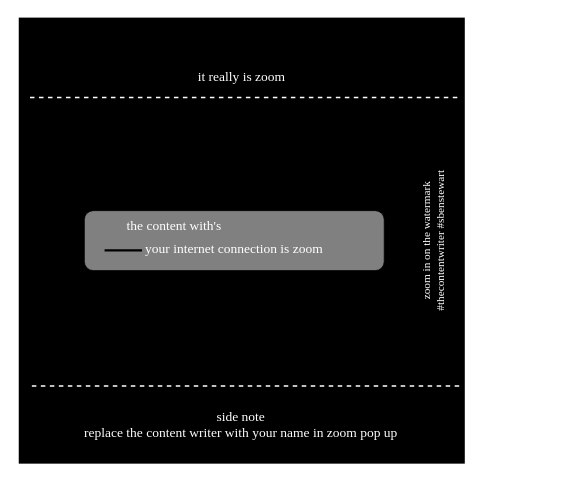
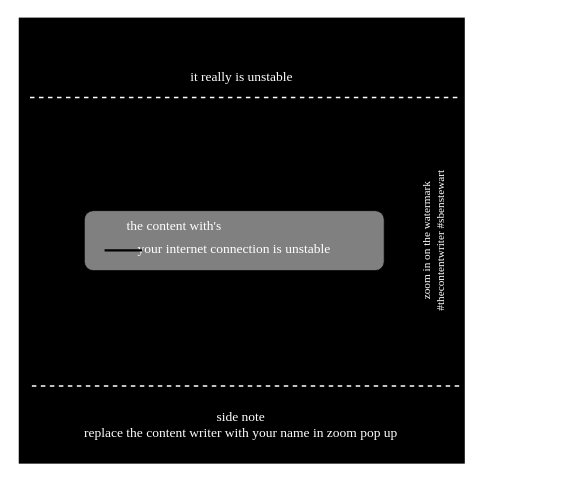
node "it really is zoom": label "it really is zoom" -> "it really is unstable"
node "your internet connection is zoom": label "your internet connection is zoom" -> "your internet connection is unstable"
